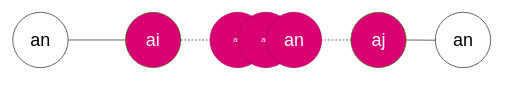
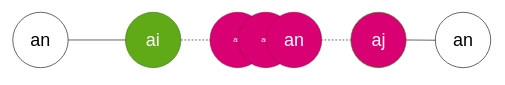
node "ai": fillcolor #d80073 -> #60a917
